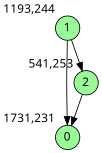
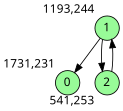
edge "2 541,253" -> "0 1731,231": now "2 541,253" -> "1 1193,244"
